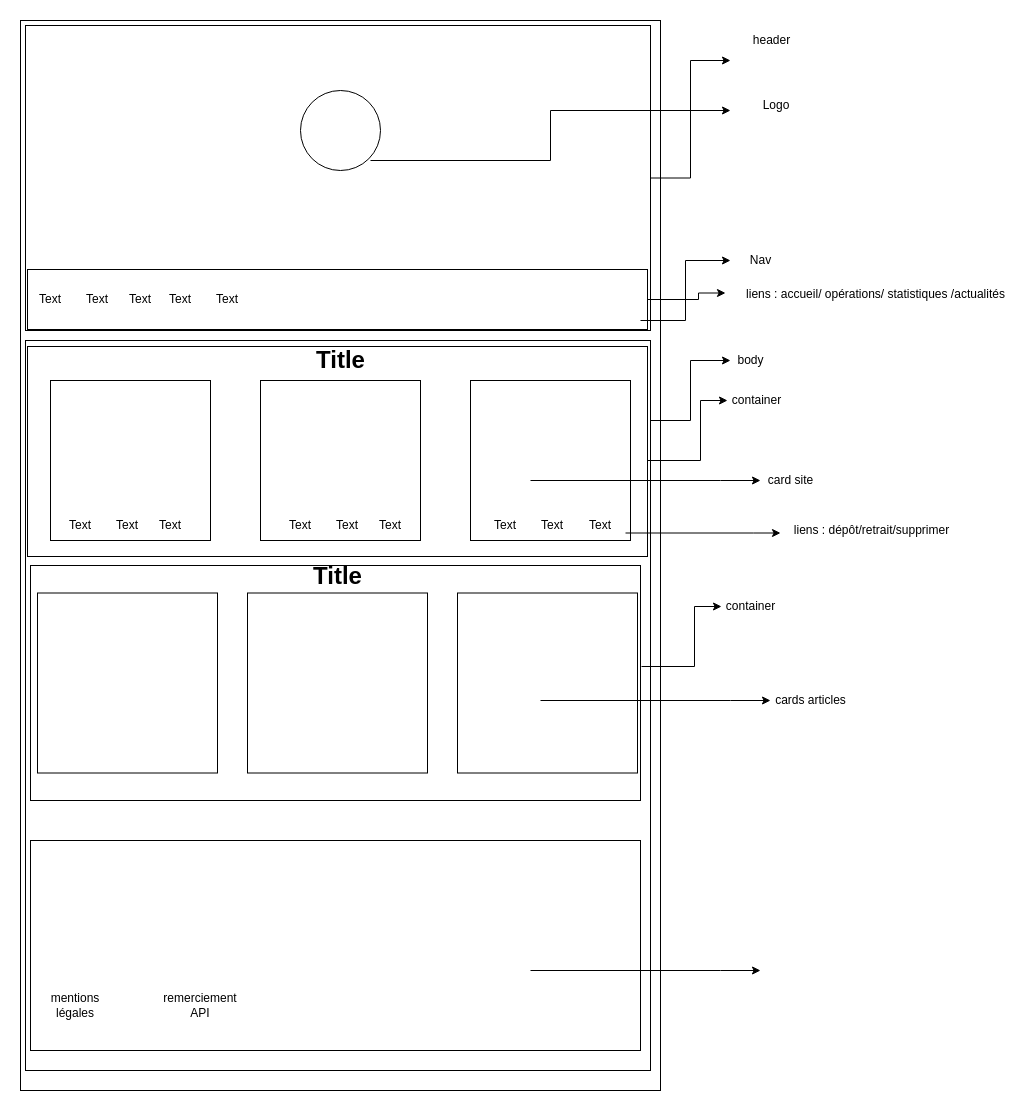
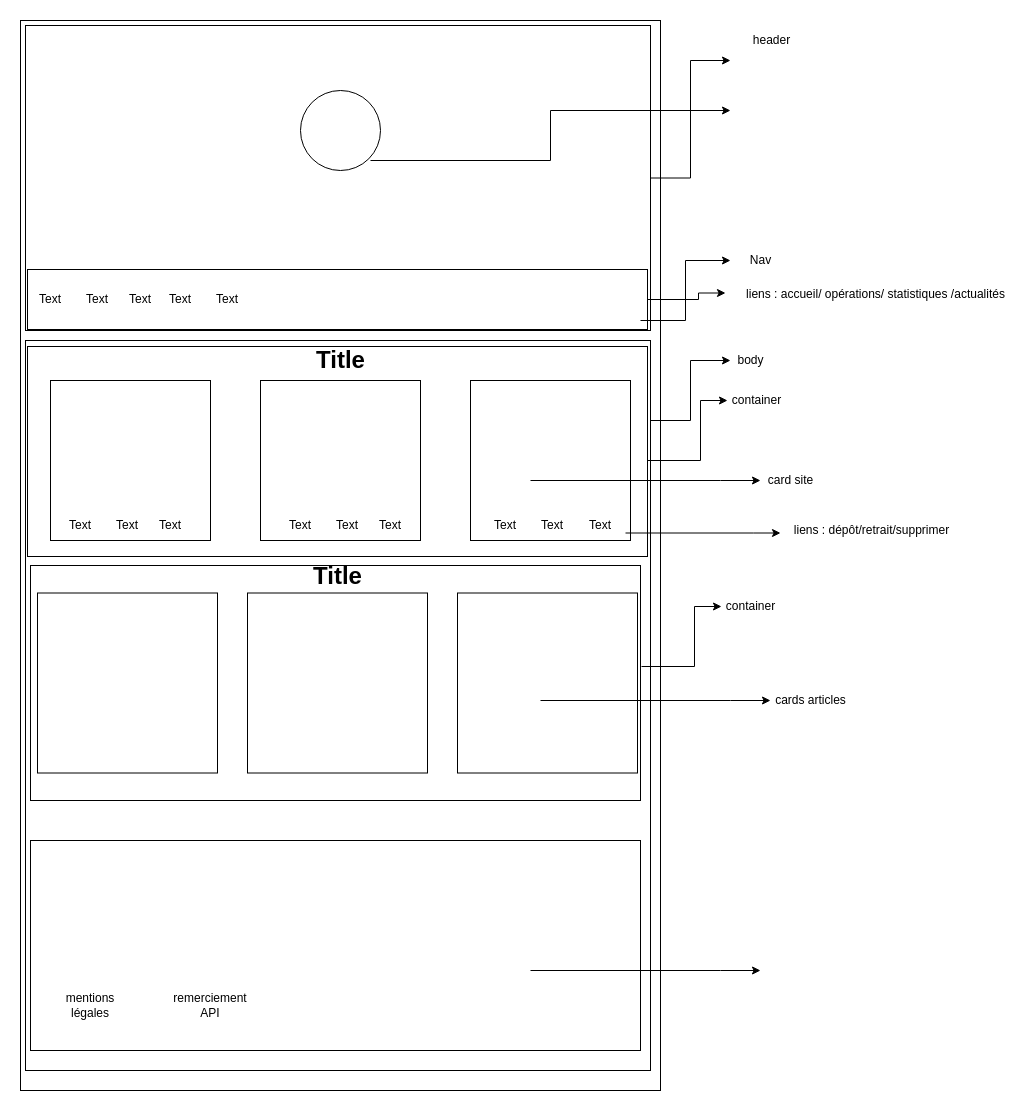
node "Logo": removed
node "mentions légales": moved (76, 1006) -> (91, 1006)
node "remerciement API": moved (201, 1006) -> (211, 1006)
